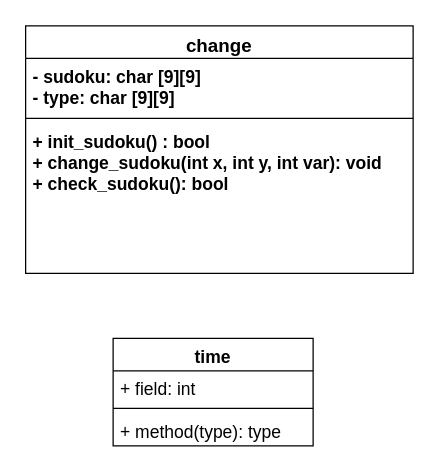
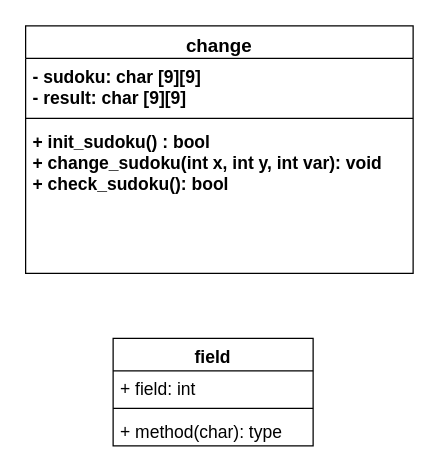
node "- sudoku: char [9][9] - type: char [9][9]": label "- sudoku: char [9][9] - type: char [9][9]" -> "- sudoku: char [9][9] - result: char [9][9]"
node "time": label "time" -> "field"
node "+ method(type): type": label "+ method(type): type" -> "+ method(char): type"
